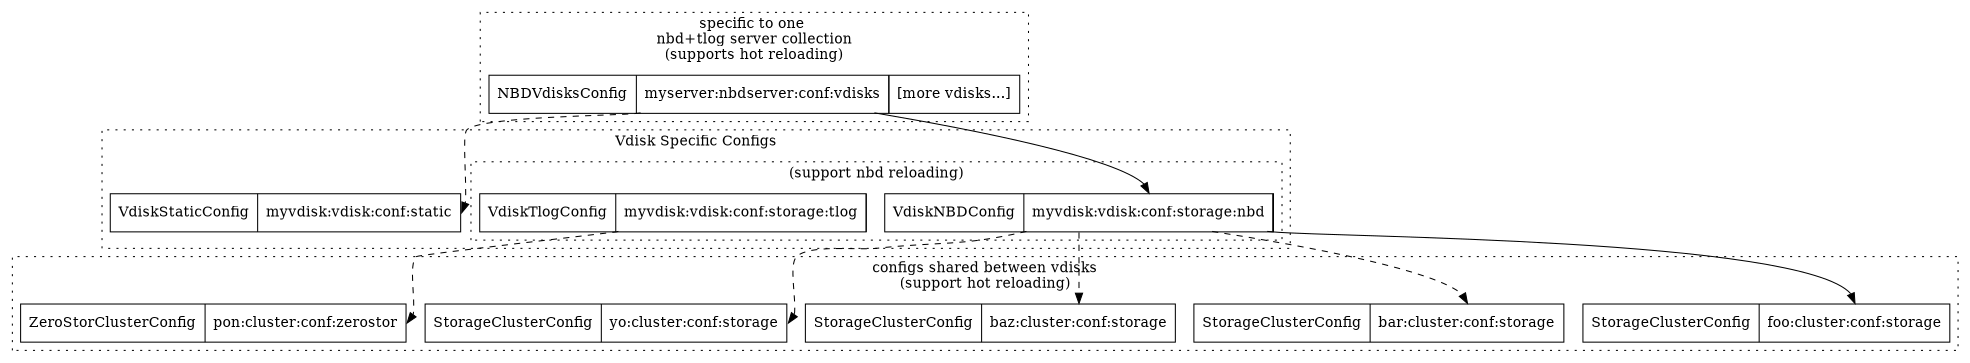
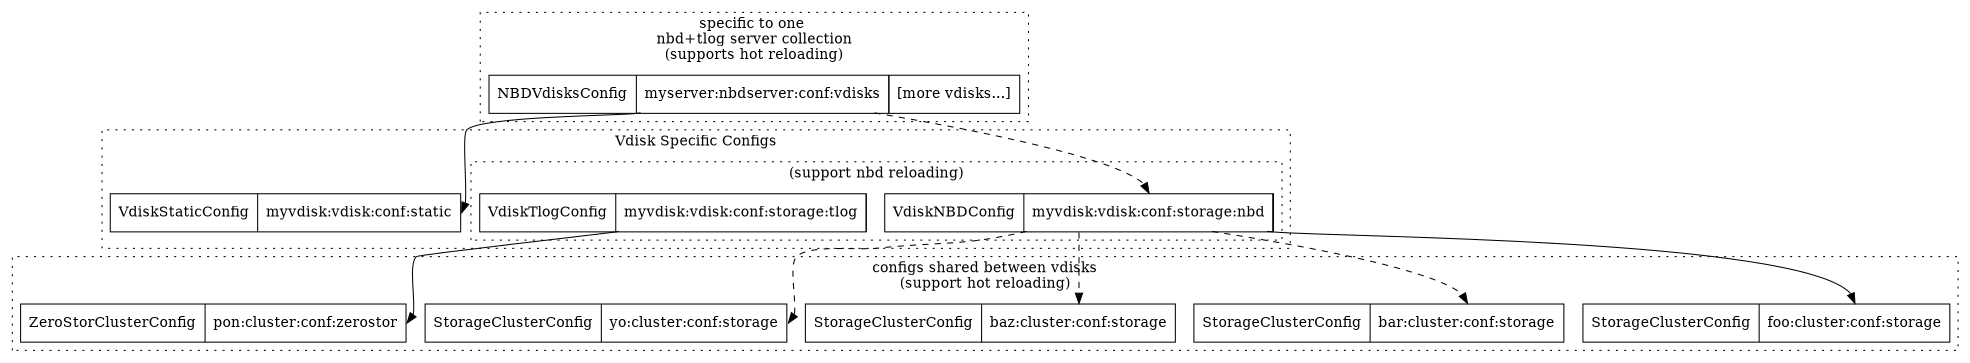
edge "NBDVdisksConfig" -> "VdiskNBDConfig": style solid -> dashed
edge "NBDVdisksConfig" -> "VdiskStaticConfig": style dashed -> solid
edge "VdiskTlogConfig" -> "ZeroStorClusterConfig": style dashed -> solid
